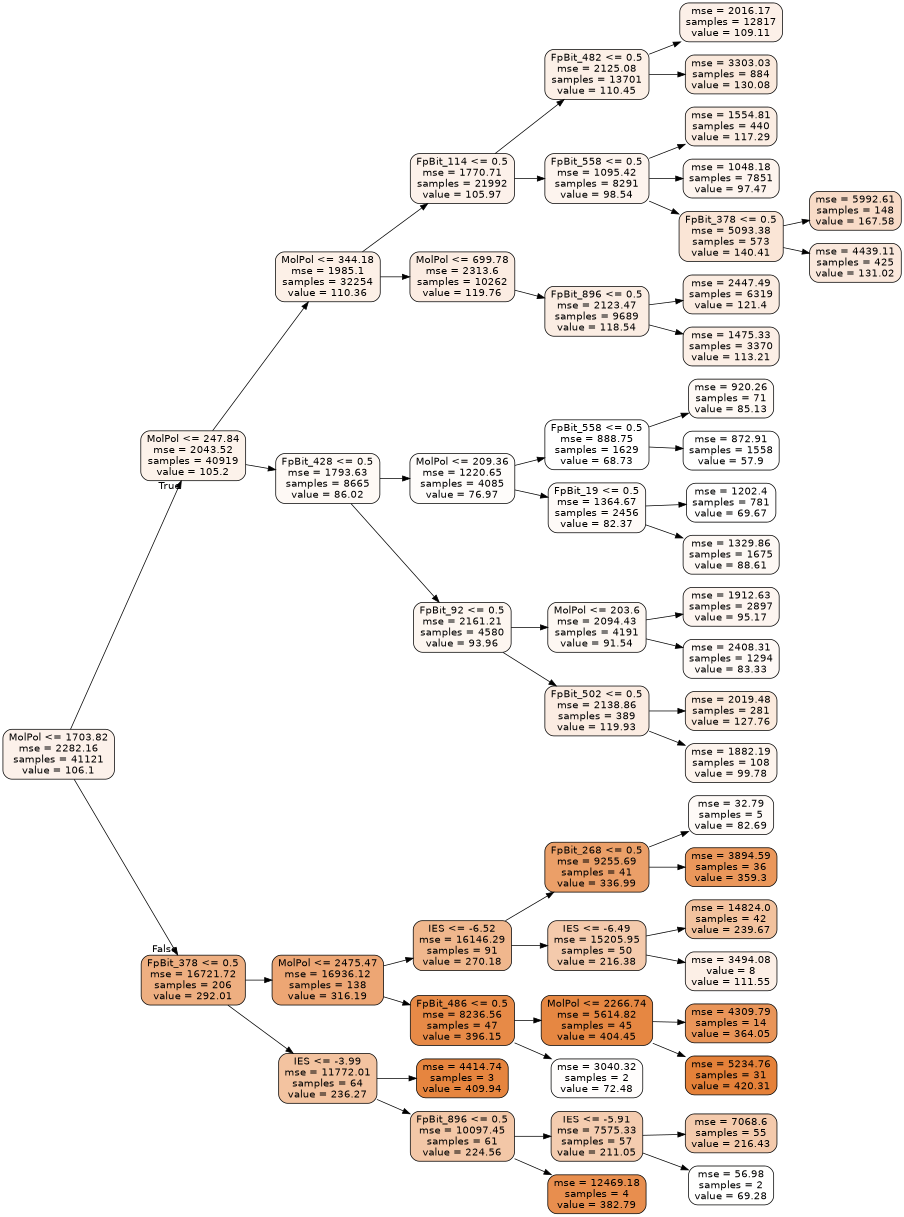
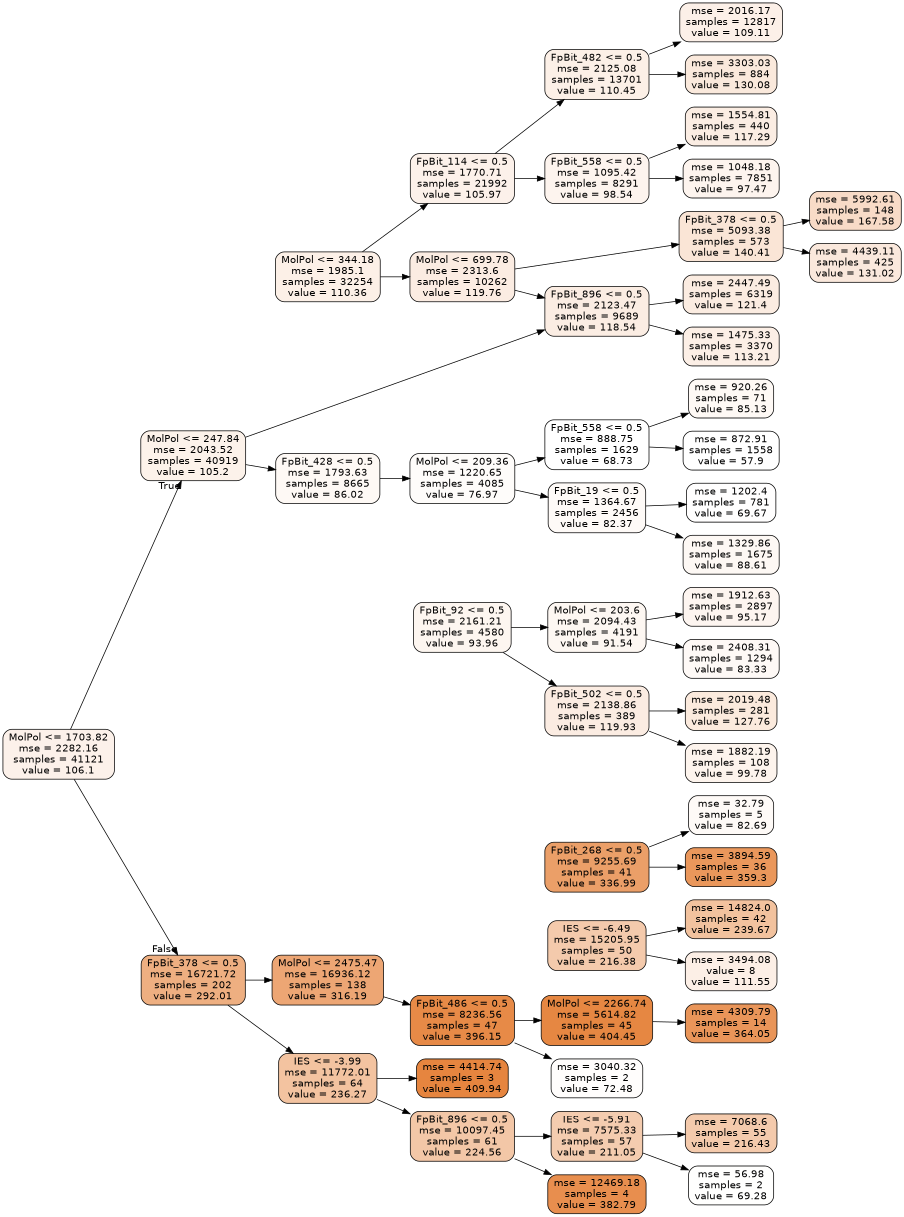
edge "FpBit_558 <= 0.5 mse = 1095.42 samples = 8291 value = 98.54" -> "FpBit_378 <= 0.5 mse = 5093.38 samples = 573 value = 140.41": now "MolPol <= 699.78 mse = 2313.6 samples = 10262 value = 119.76" -> "FpBit_378 <= 0.5 mse = 5093.38 samples = 573 value = 140.41"
edge "MolPol <= 247.84 mse = 2043.52 samples = 40919 value = 105.2" -> "MolPol <= 344.18 mse = 1985.1 samples = 32254 value = 110.36": now "MolPol <= 247.84 mse = 2043.52 samples = 40919 value = 105.2" -> "FpBit_896 <= 0.5 mse = 2123.47 samples = 9689 value = 118.54"
edge "FpBit_428 <= 0.5 mse = 1793.63 samples = 8665 value = 86.02" -> "FpBit_92 <= 0.5 mse = 2161.21 samples = 4580 value = 93.96": removed
node "IES <= -6.52 mse = 16146.29 samples = 91 value = 270.18": removed
node "FpBit_378 <= 0.5 mse = 16721.72 samples = 206 value = 292.01": label "FpBit_378 <= 0.5 mse = 16721.72 samples = 206 value = 292.01" -> "FpBit_378 <= 0.5 mse = 16721.72 samples = 202 value = 292.01"
node "mse = 5234.76 samples = 31 value = 420.31": removed
